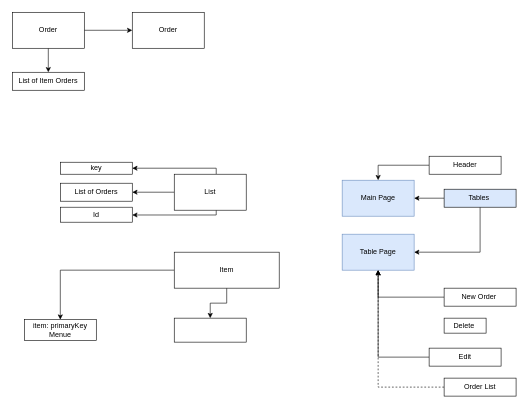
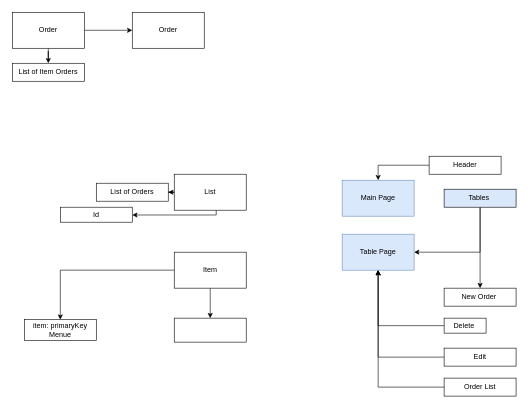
node "List of Item Orders": moved (48, 81) -> (48, 72)
node "key": removed
edge "List" -> "key": removed
node "List of Orders": moved (96, 192) -> (132, 192)
edge "Tables" -> "Main Page": now "Tables" -> "New Order"
node "Item": size 105x36 -> 72x36
edge "New Order" -> "Table Page": removed
edge "Delete" -> "Table Page": added
node "Edit": moved (465, 357) -> (480, 357)
edge "Order List" -> "Table Page": style dashed -> solid
